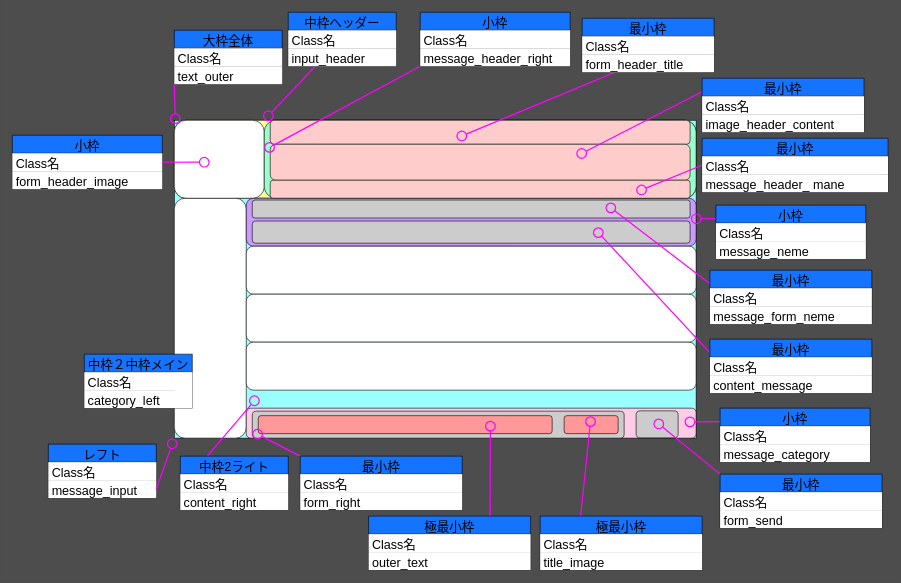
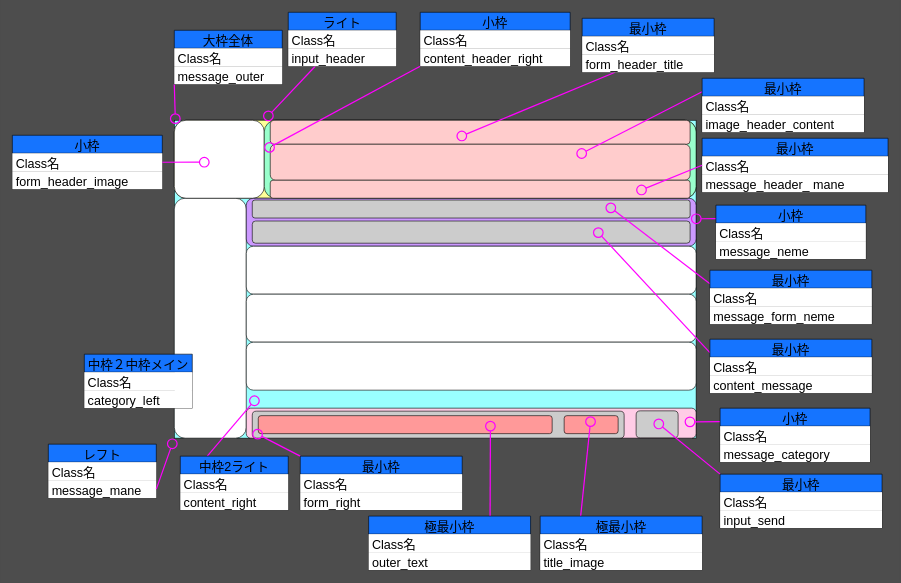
node "中枠ヘッダー": label "中枠ヘッダー" -> "ライト"
node "message_header_right": label "message_header_right" -> "content_header_right"
node "text_outer": label "text_outer" -> "message_outer"
node "message_input": label "message_input" -> "message_mane"
node "form_send": label "form_send" -> "input_send"
